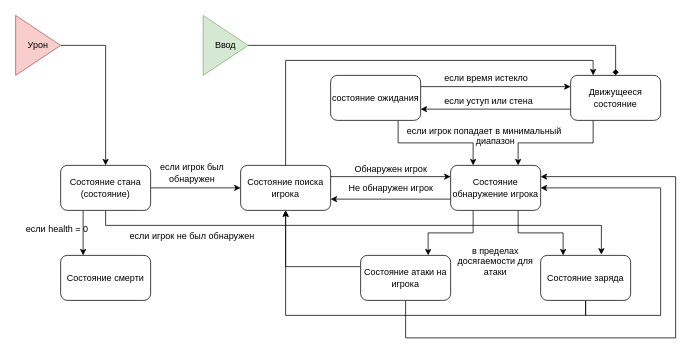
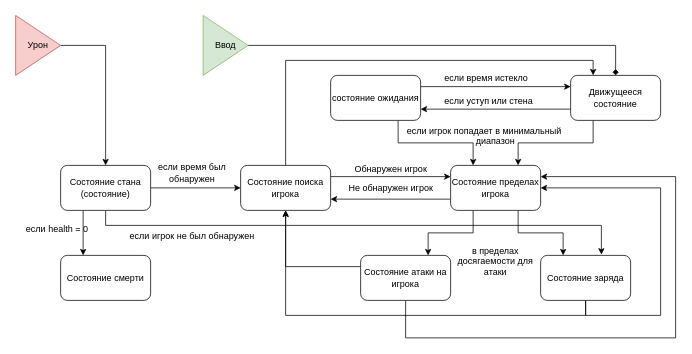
node "если игрок был обнаружен": label "если игрок был обнаружен" -> "если время был обнаружен"
node "Состояние обнаружение игрока": label "Состояние обнаружение игрока" -> "Состояние пределах игрока"
